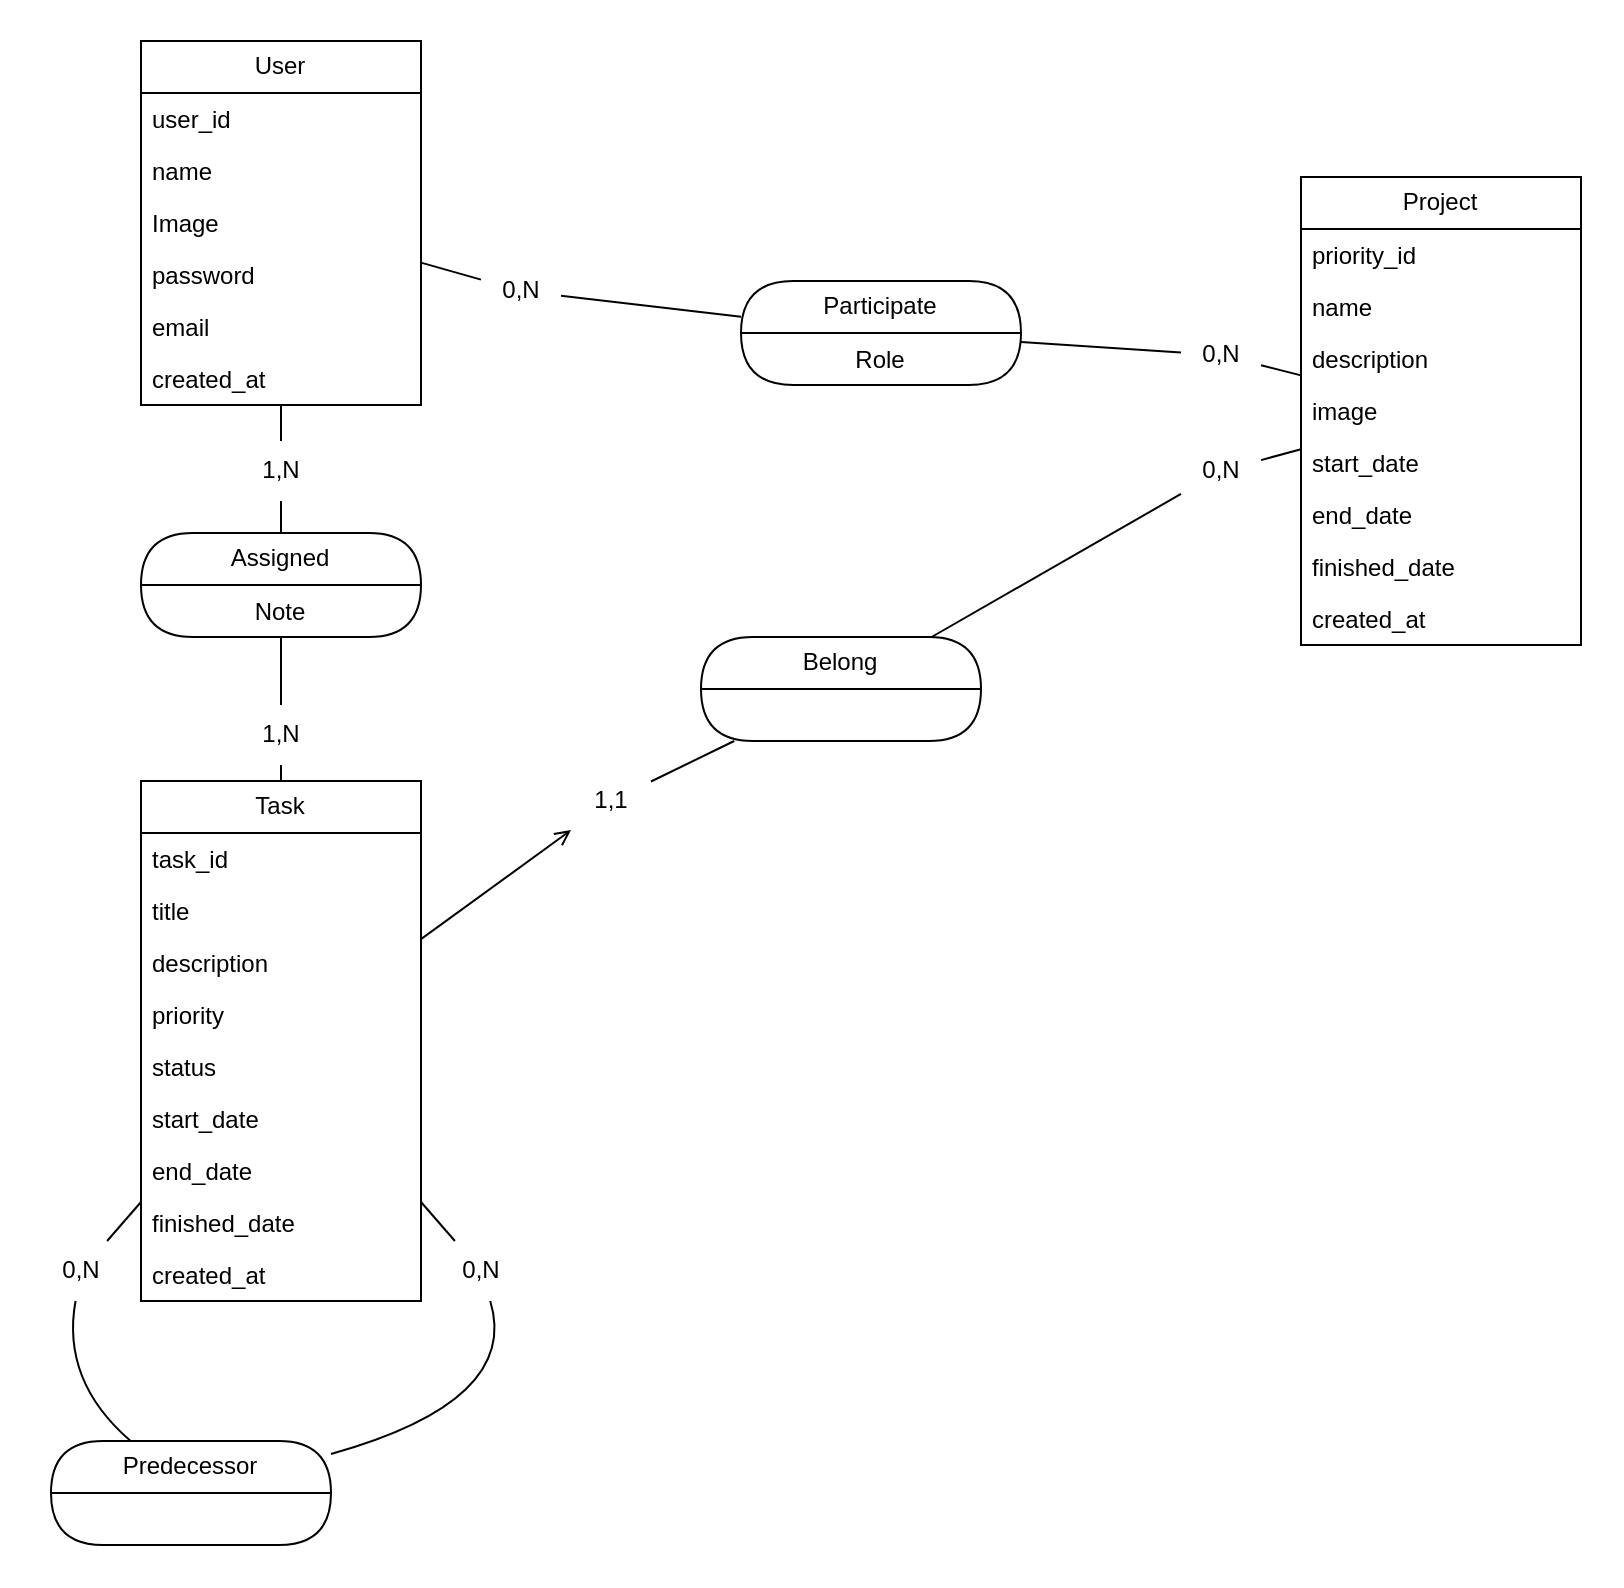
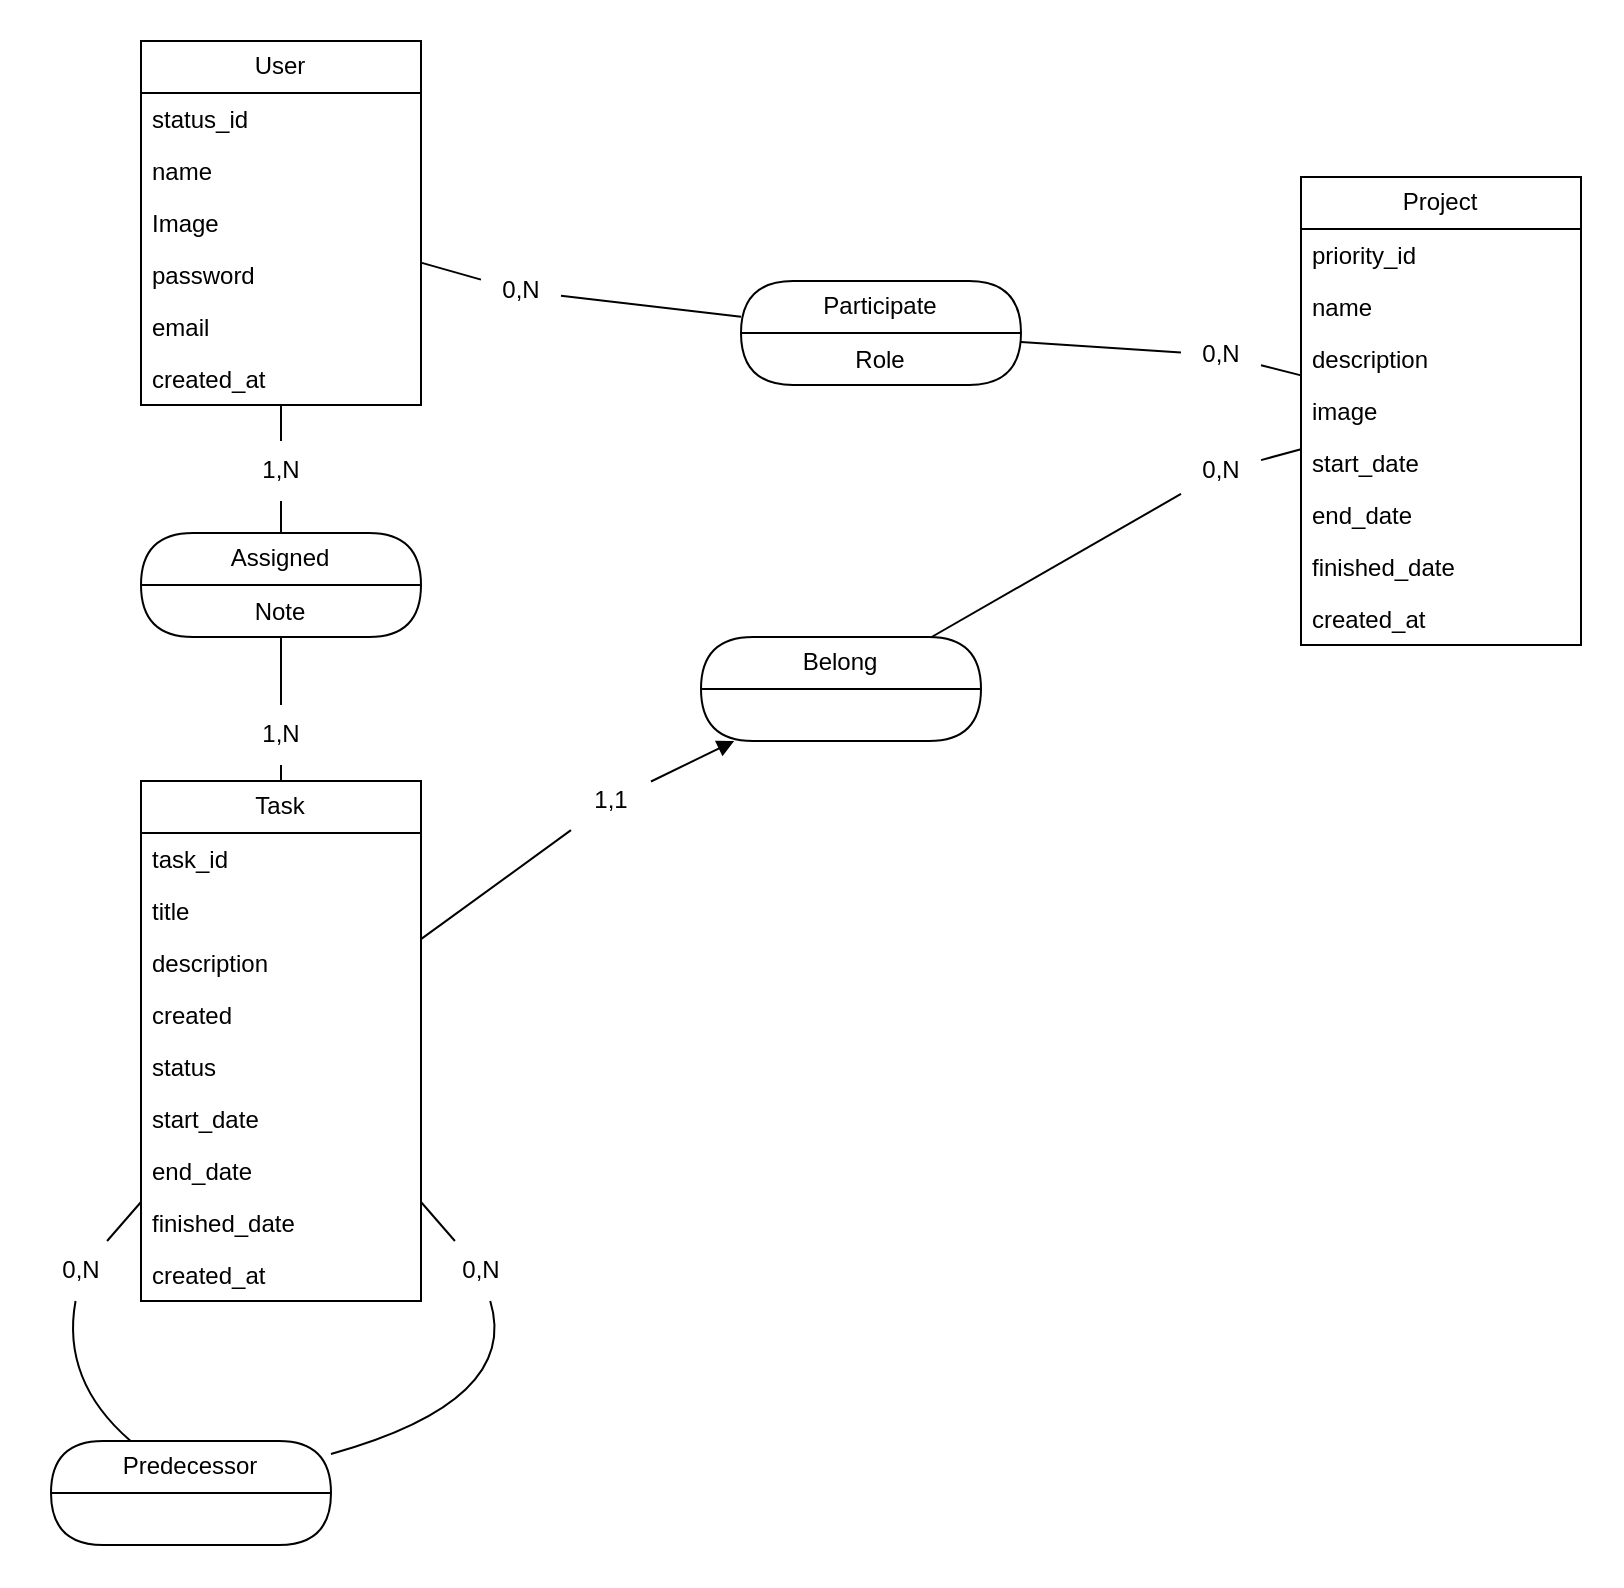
node "user_id": label "user_id" -> "status_id"
edge "Belong" -- "1,1": arrowhead none -> block
edge "Task" -> "1,1": arrowhead open -> none
node "priority": label "priority" -> "created"
